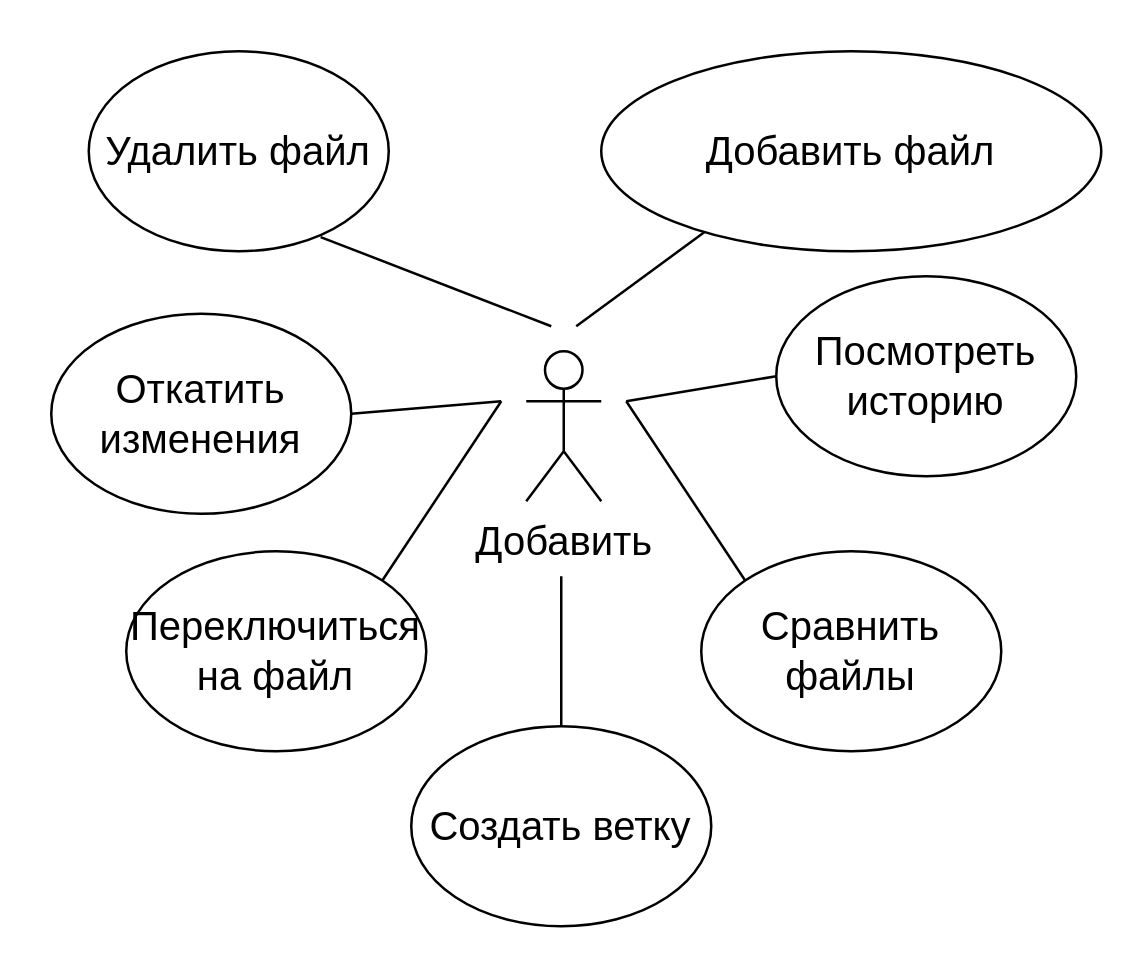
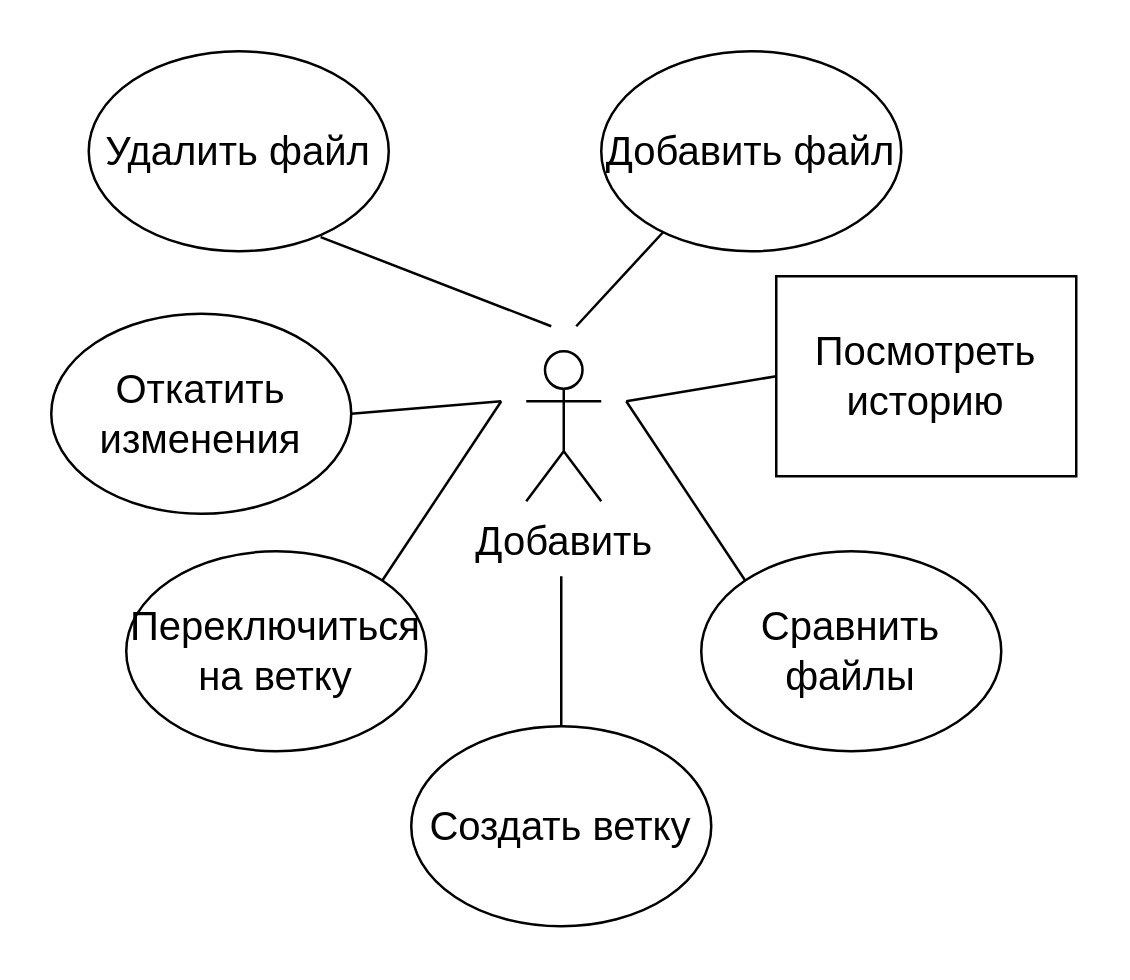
node "Добавить файл": size 500x200 -> 300x200
node "Посмотреть историю": shape ellipse -> rectangle
node "Переключиться на файл": label "Переключиться на файл" -> "Переключиться на ветку"
